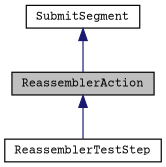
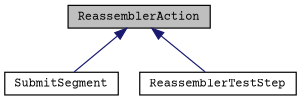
edge "ReassemblerAction" -> "SubmitSegment": reversed
